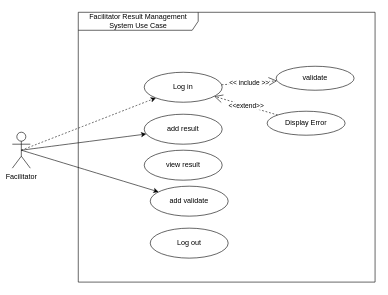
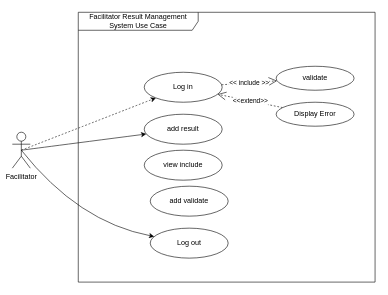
node "Display Error": moved (306, 123) -> (315, 114)
node "view result": label "view result" -> "view include"
edge "Facilitator" -> "add validate": removed
edge "Facilitator" -> "Log out": added
